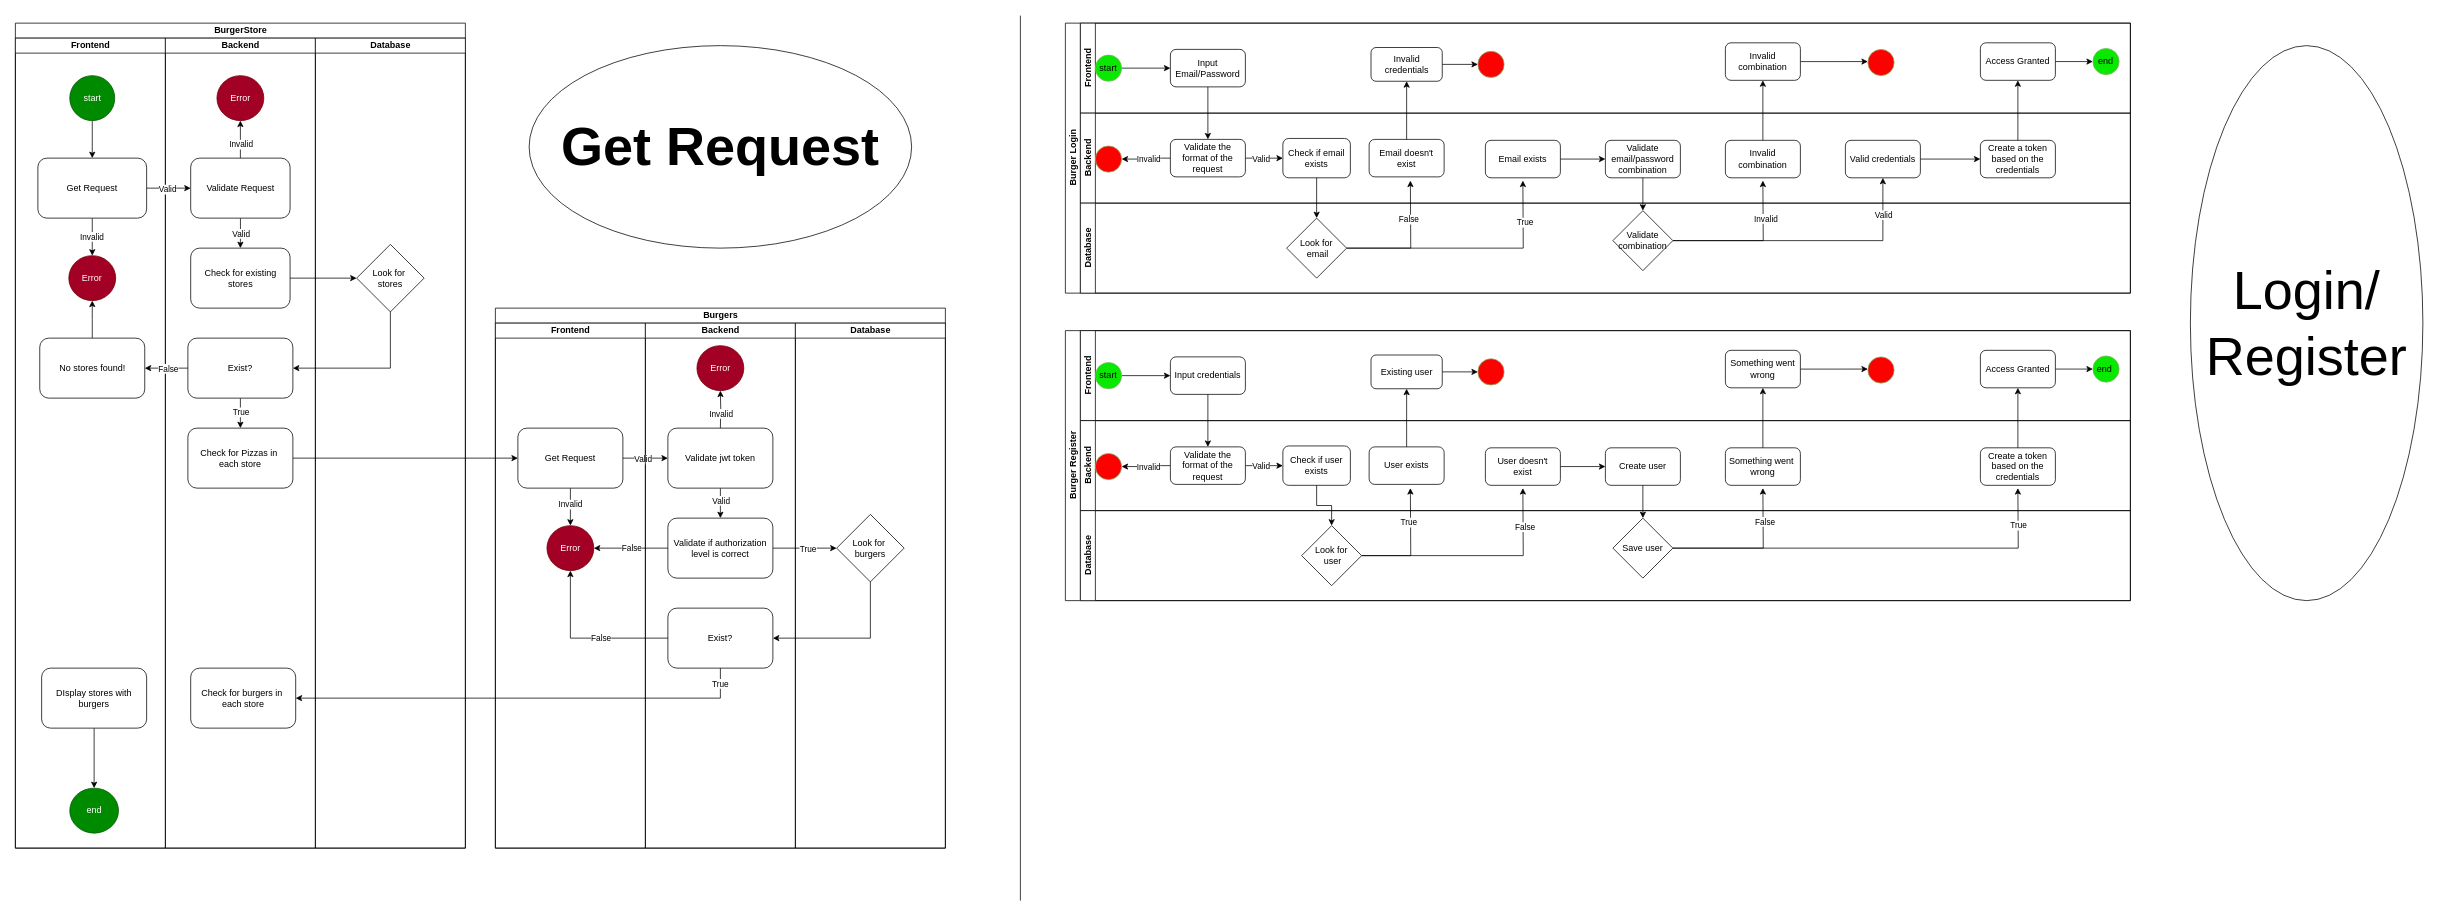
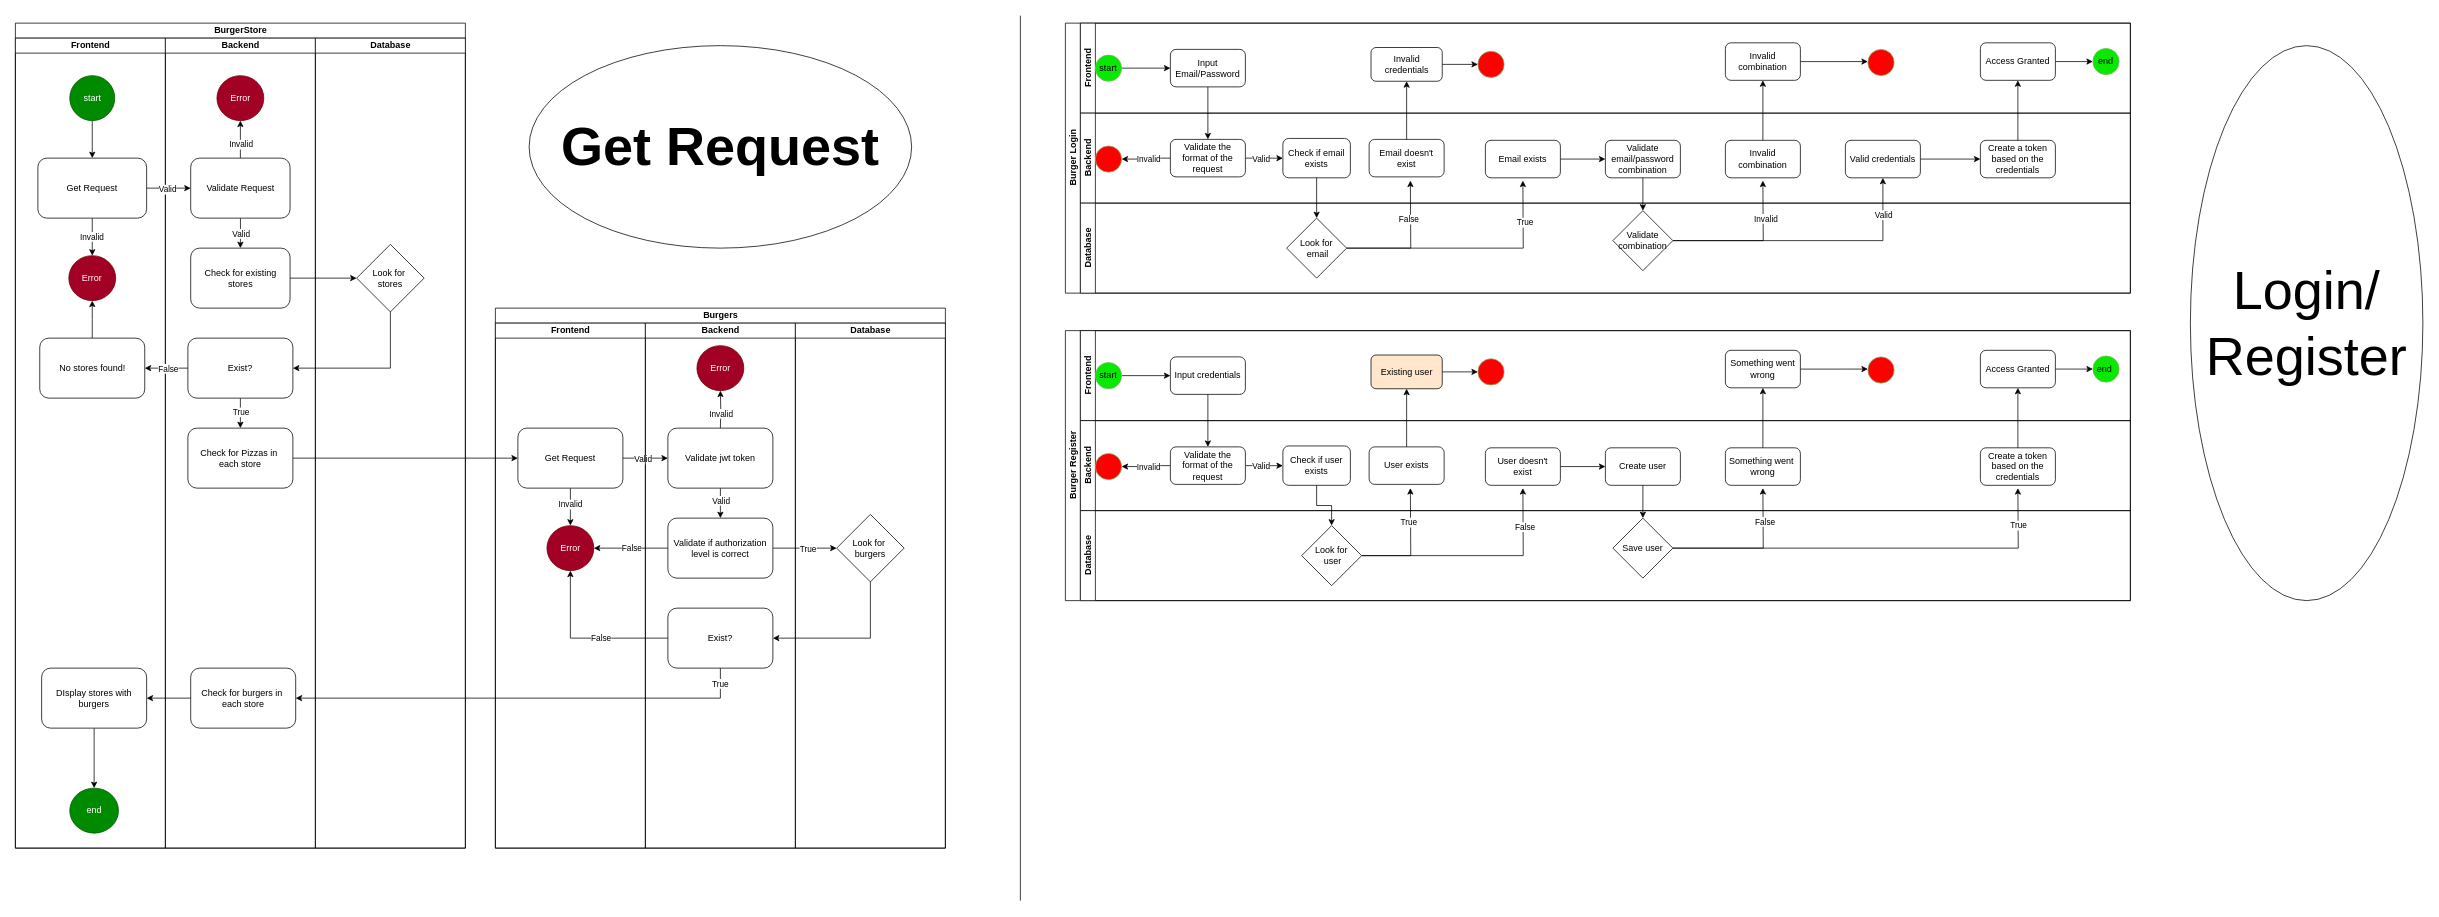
node "Existing user": fillcolor #ffffff -> #ffe6cc
edge "Check for burgers in each store" -> "DIsplay stores with burgers": added
